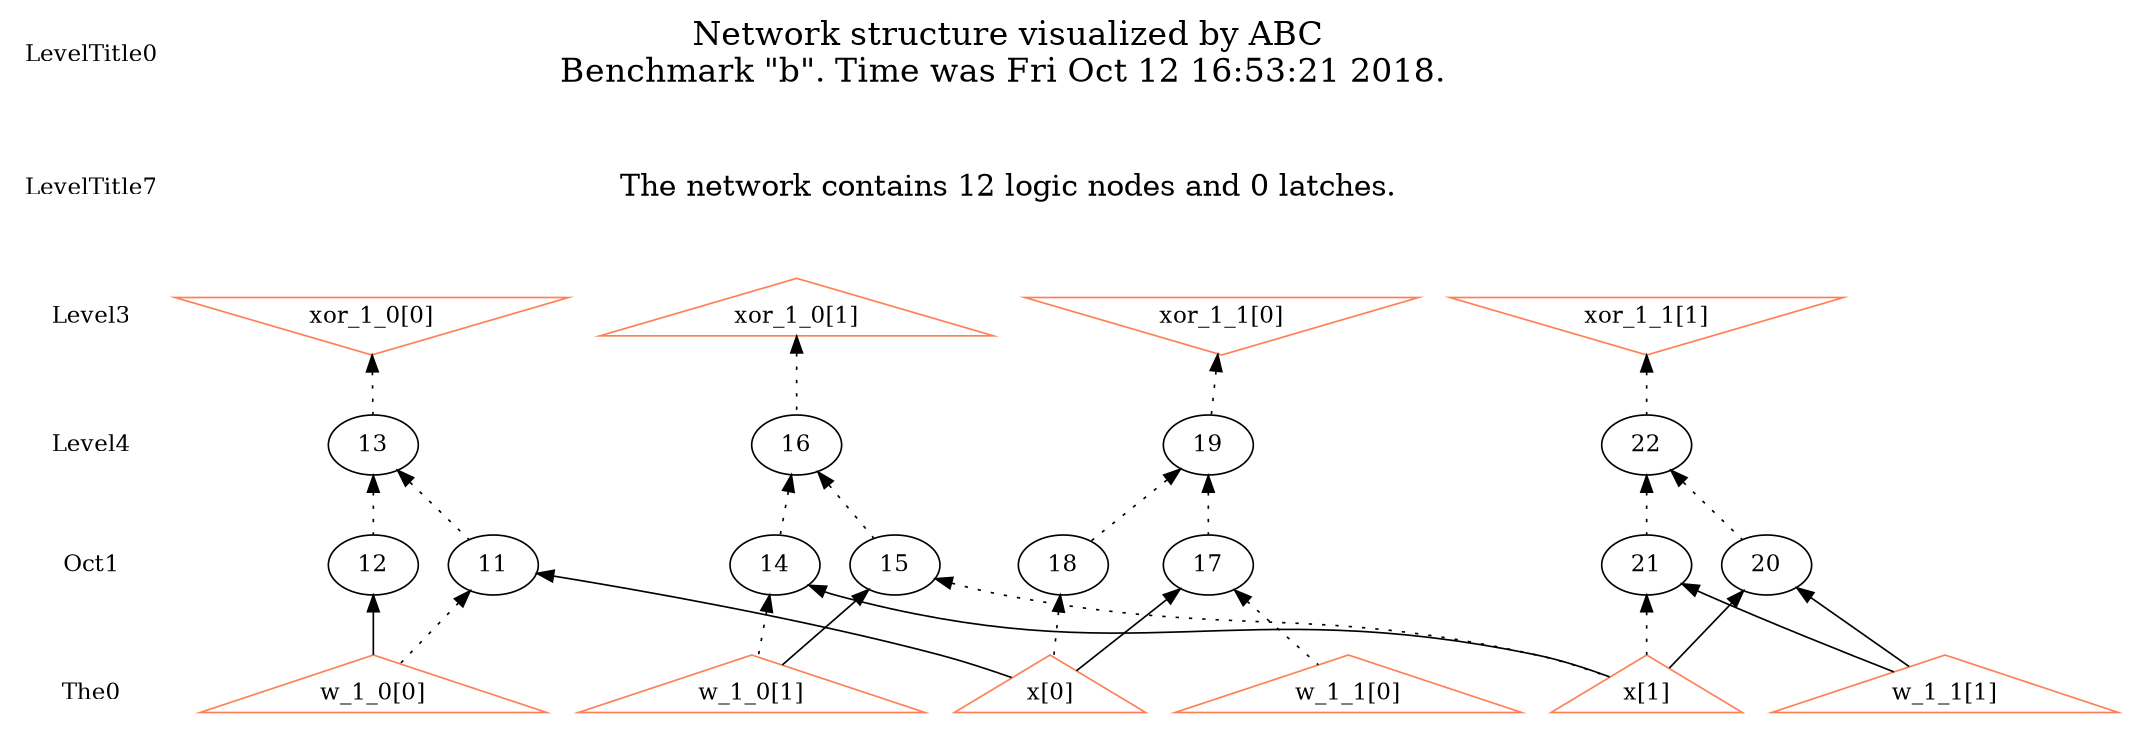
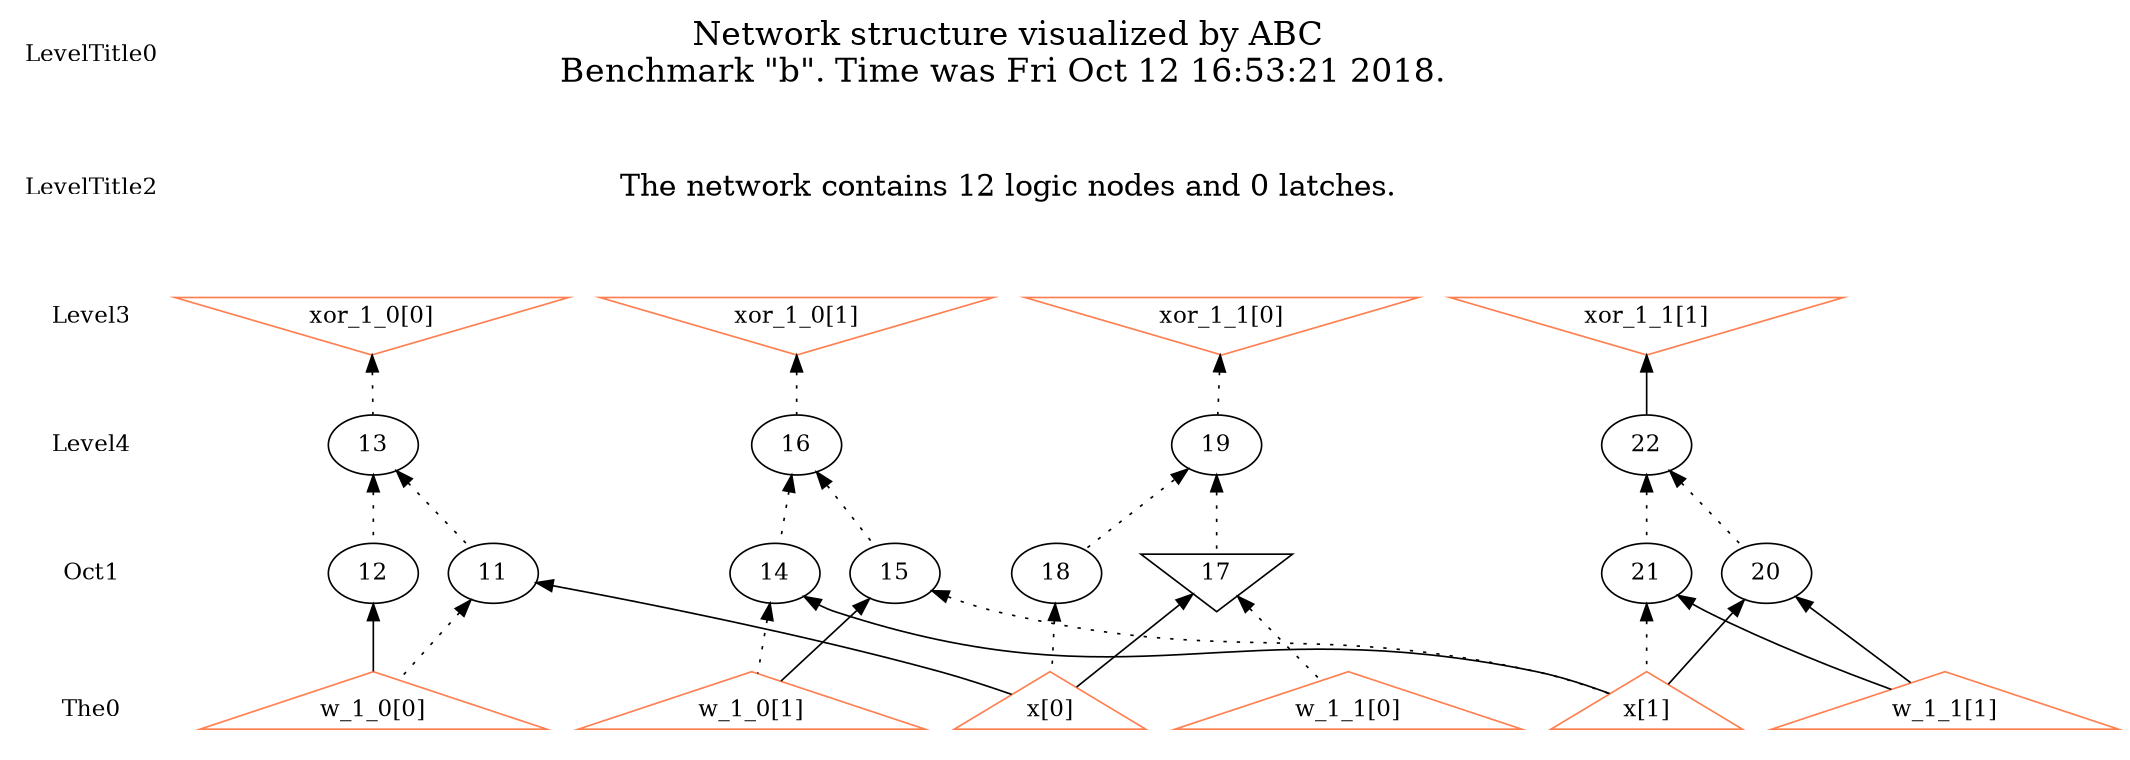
node "LevelTitle7": label "LevelTitle7" -> "LevelTitle2"
node "xor_1_0[1]": shape triangle -> invtriangle
edge "22" -> "xor_1_1[1]": style dotted -> solid
node "17": shape ellipse -> invtriangle
